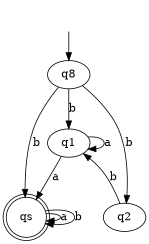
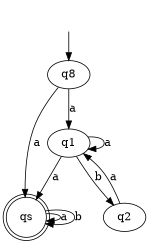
edge "q8" -> "q1": label "b" -> "a"
edge "q8" -> "q2": now "q1" -> "q2"
edge "q8" -> "qs": label "b" -> "a"
edge "q2" -> "q1": label "b" -> "a"
